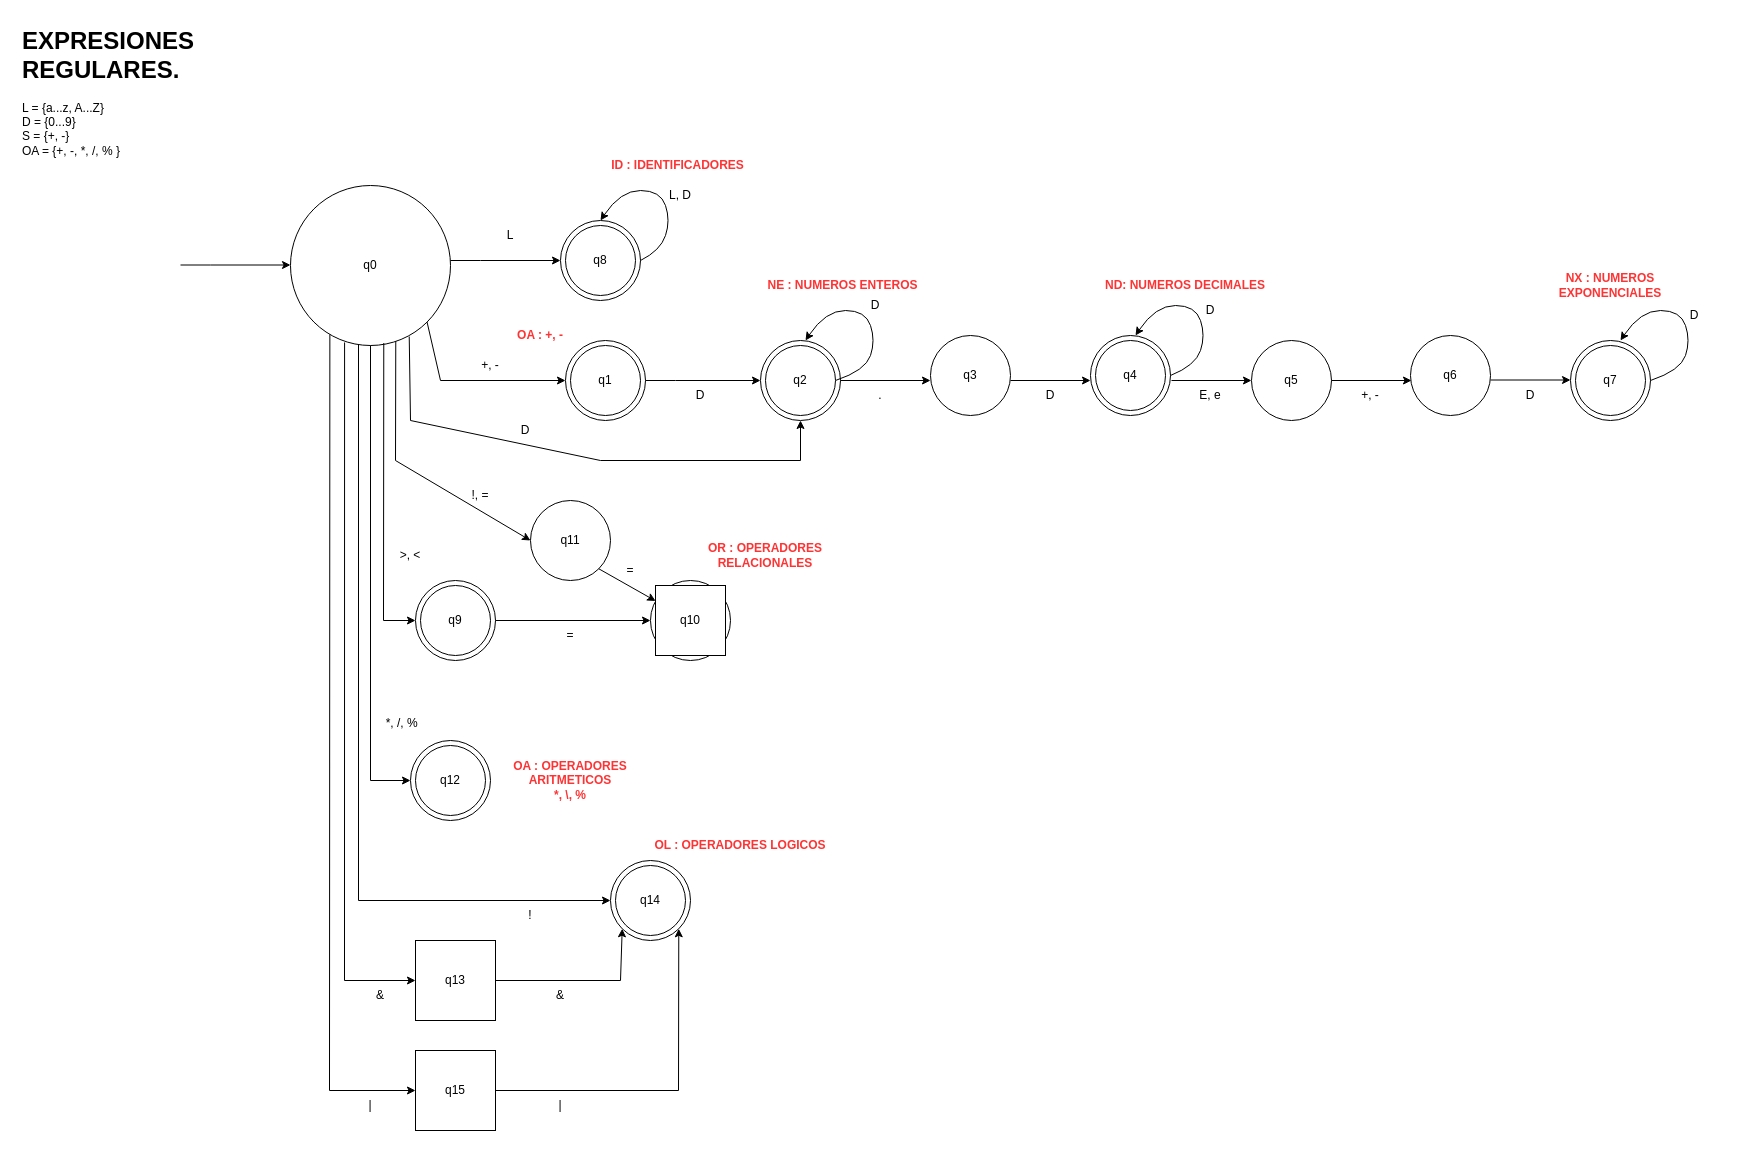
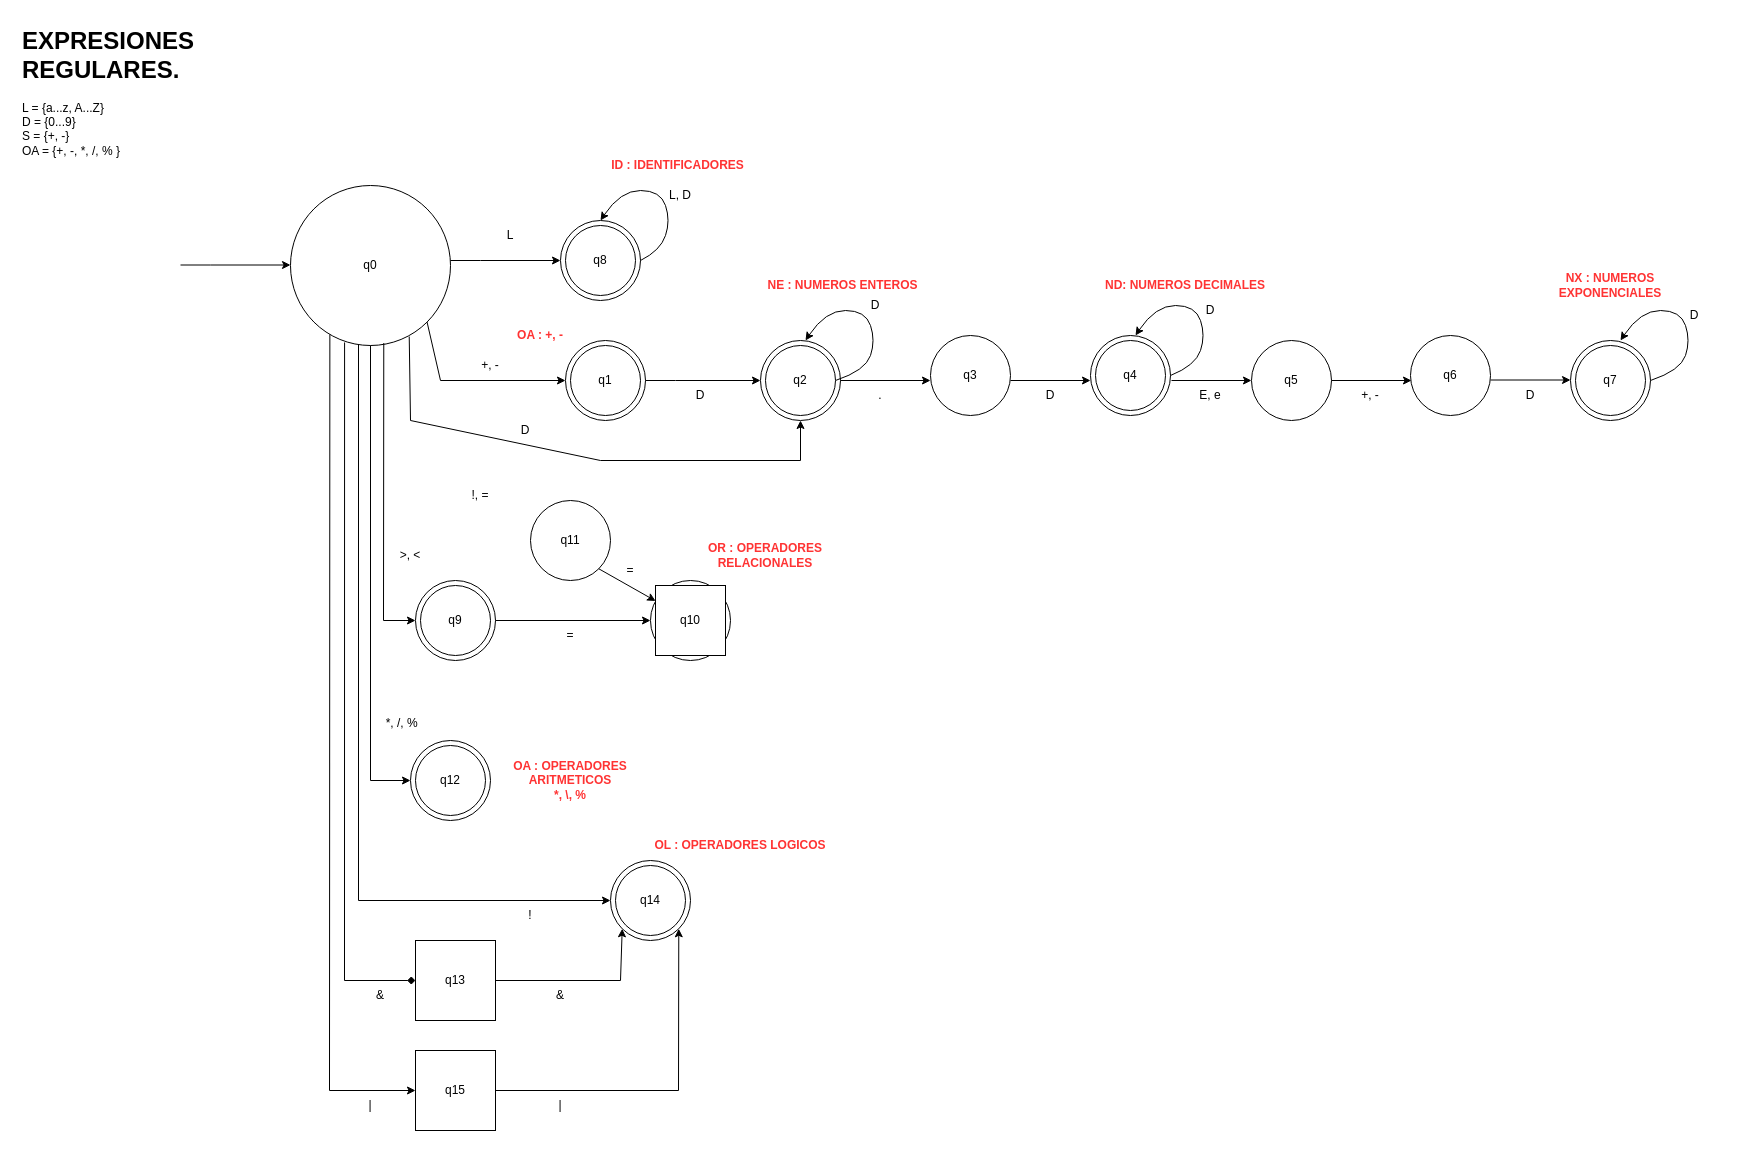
edge "q0" -> "q11": removed
edge "q0" -> "q13": arrowhead classic -> diamond
